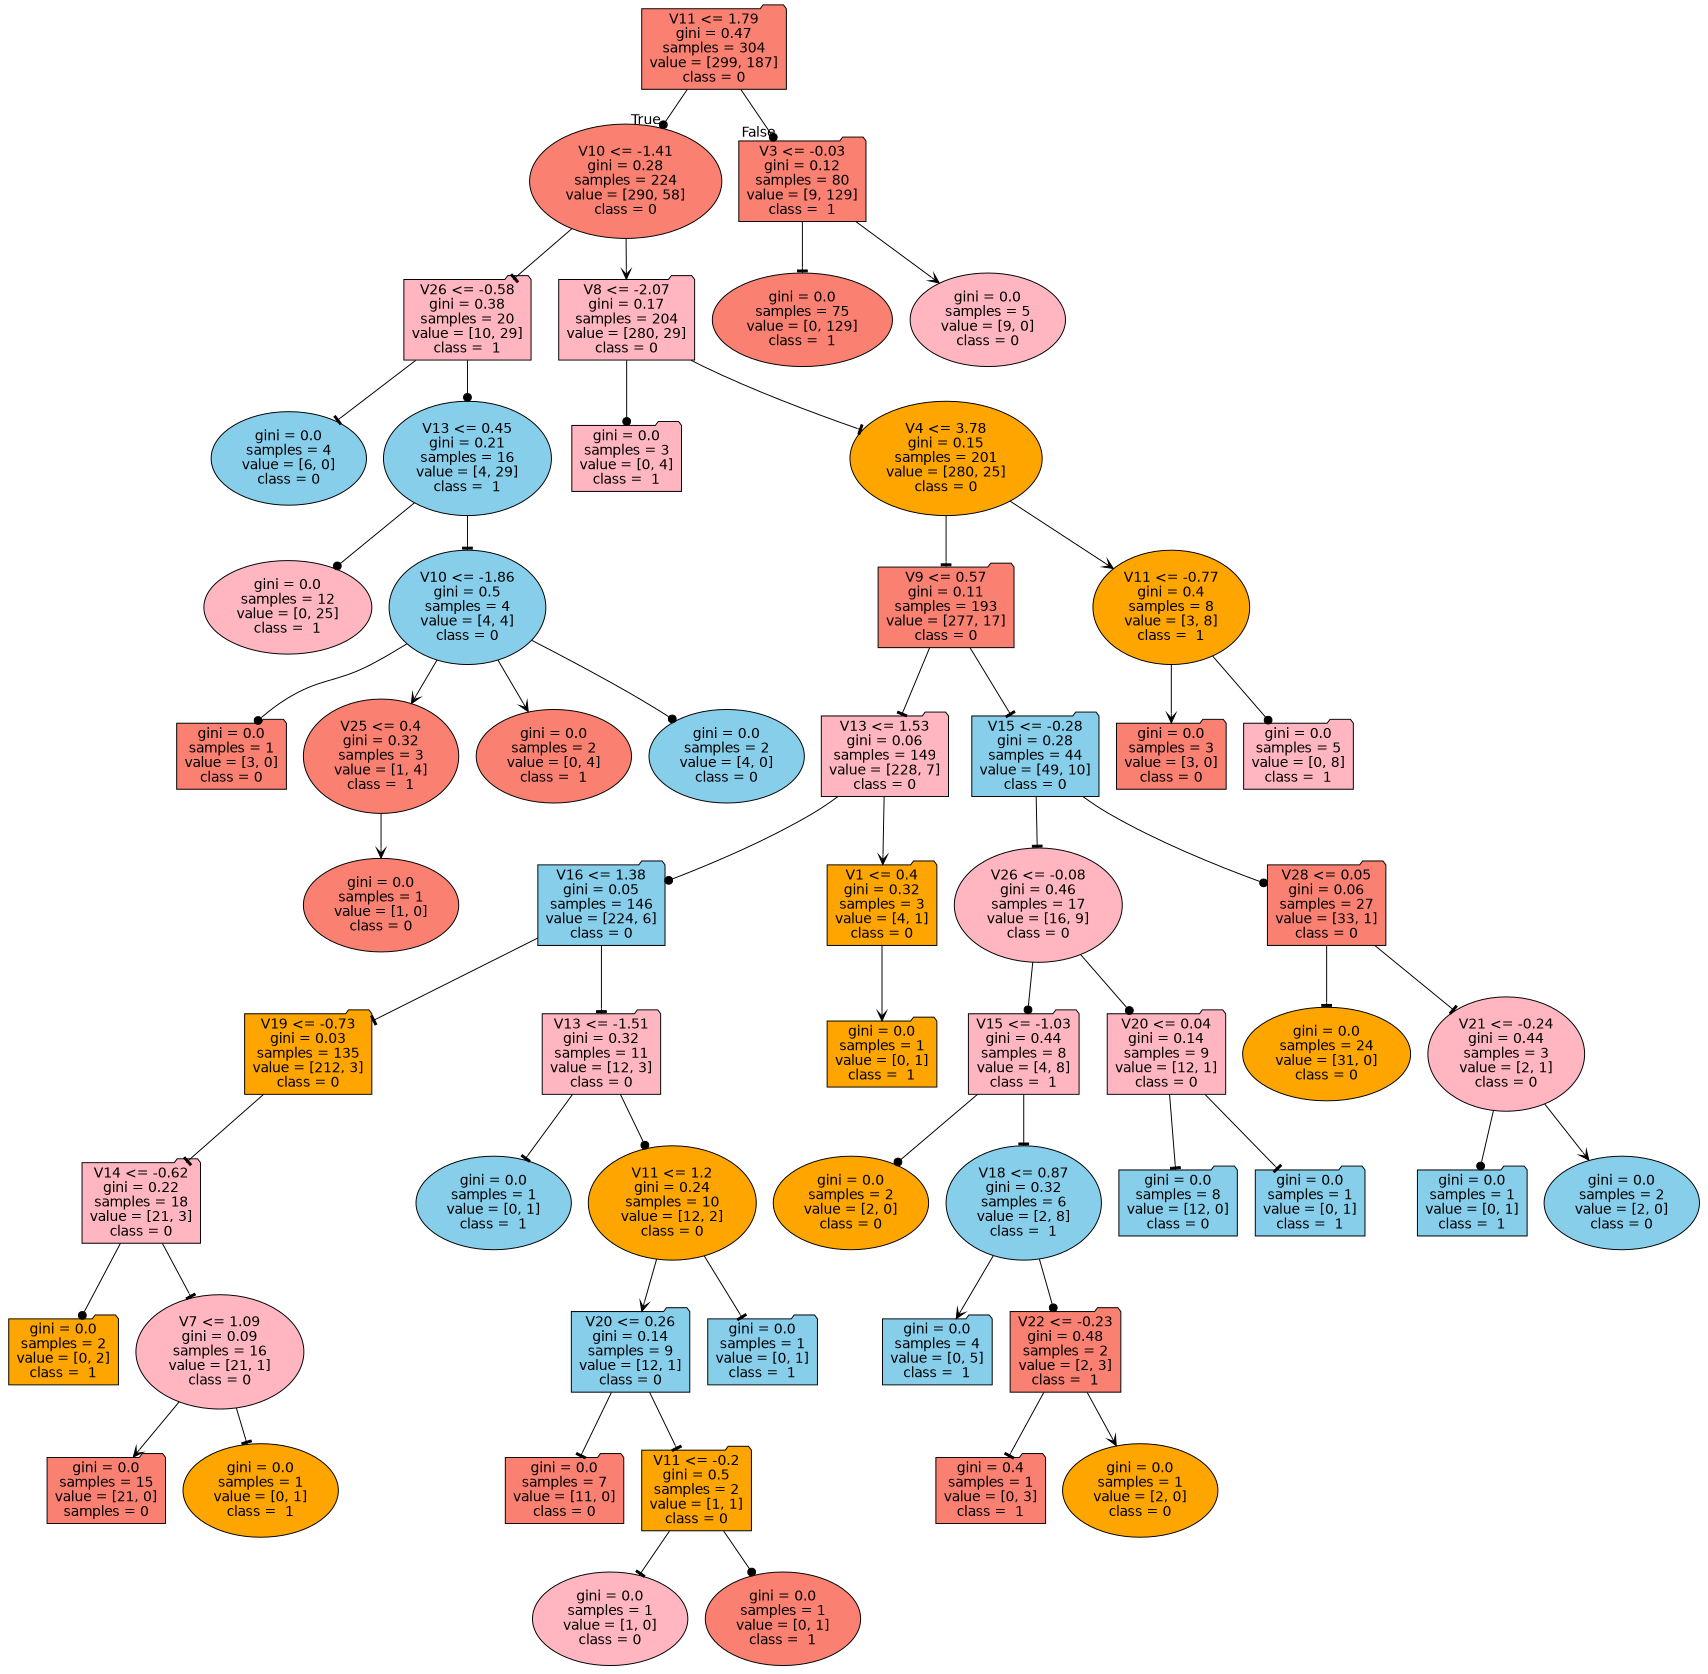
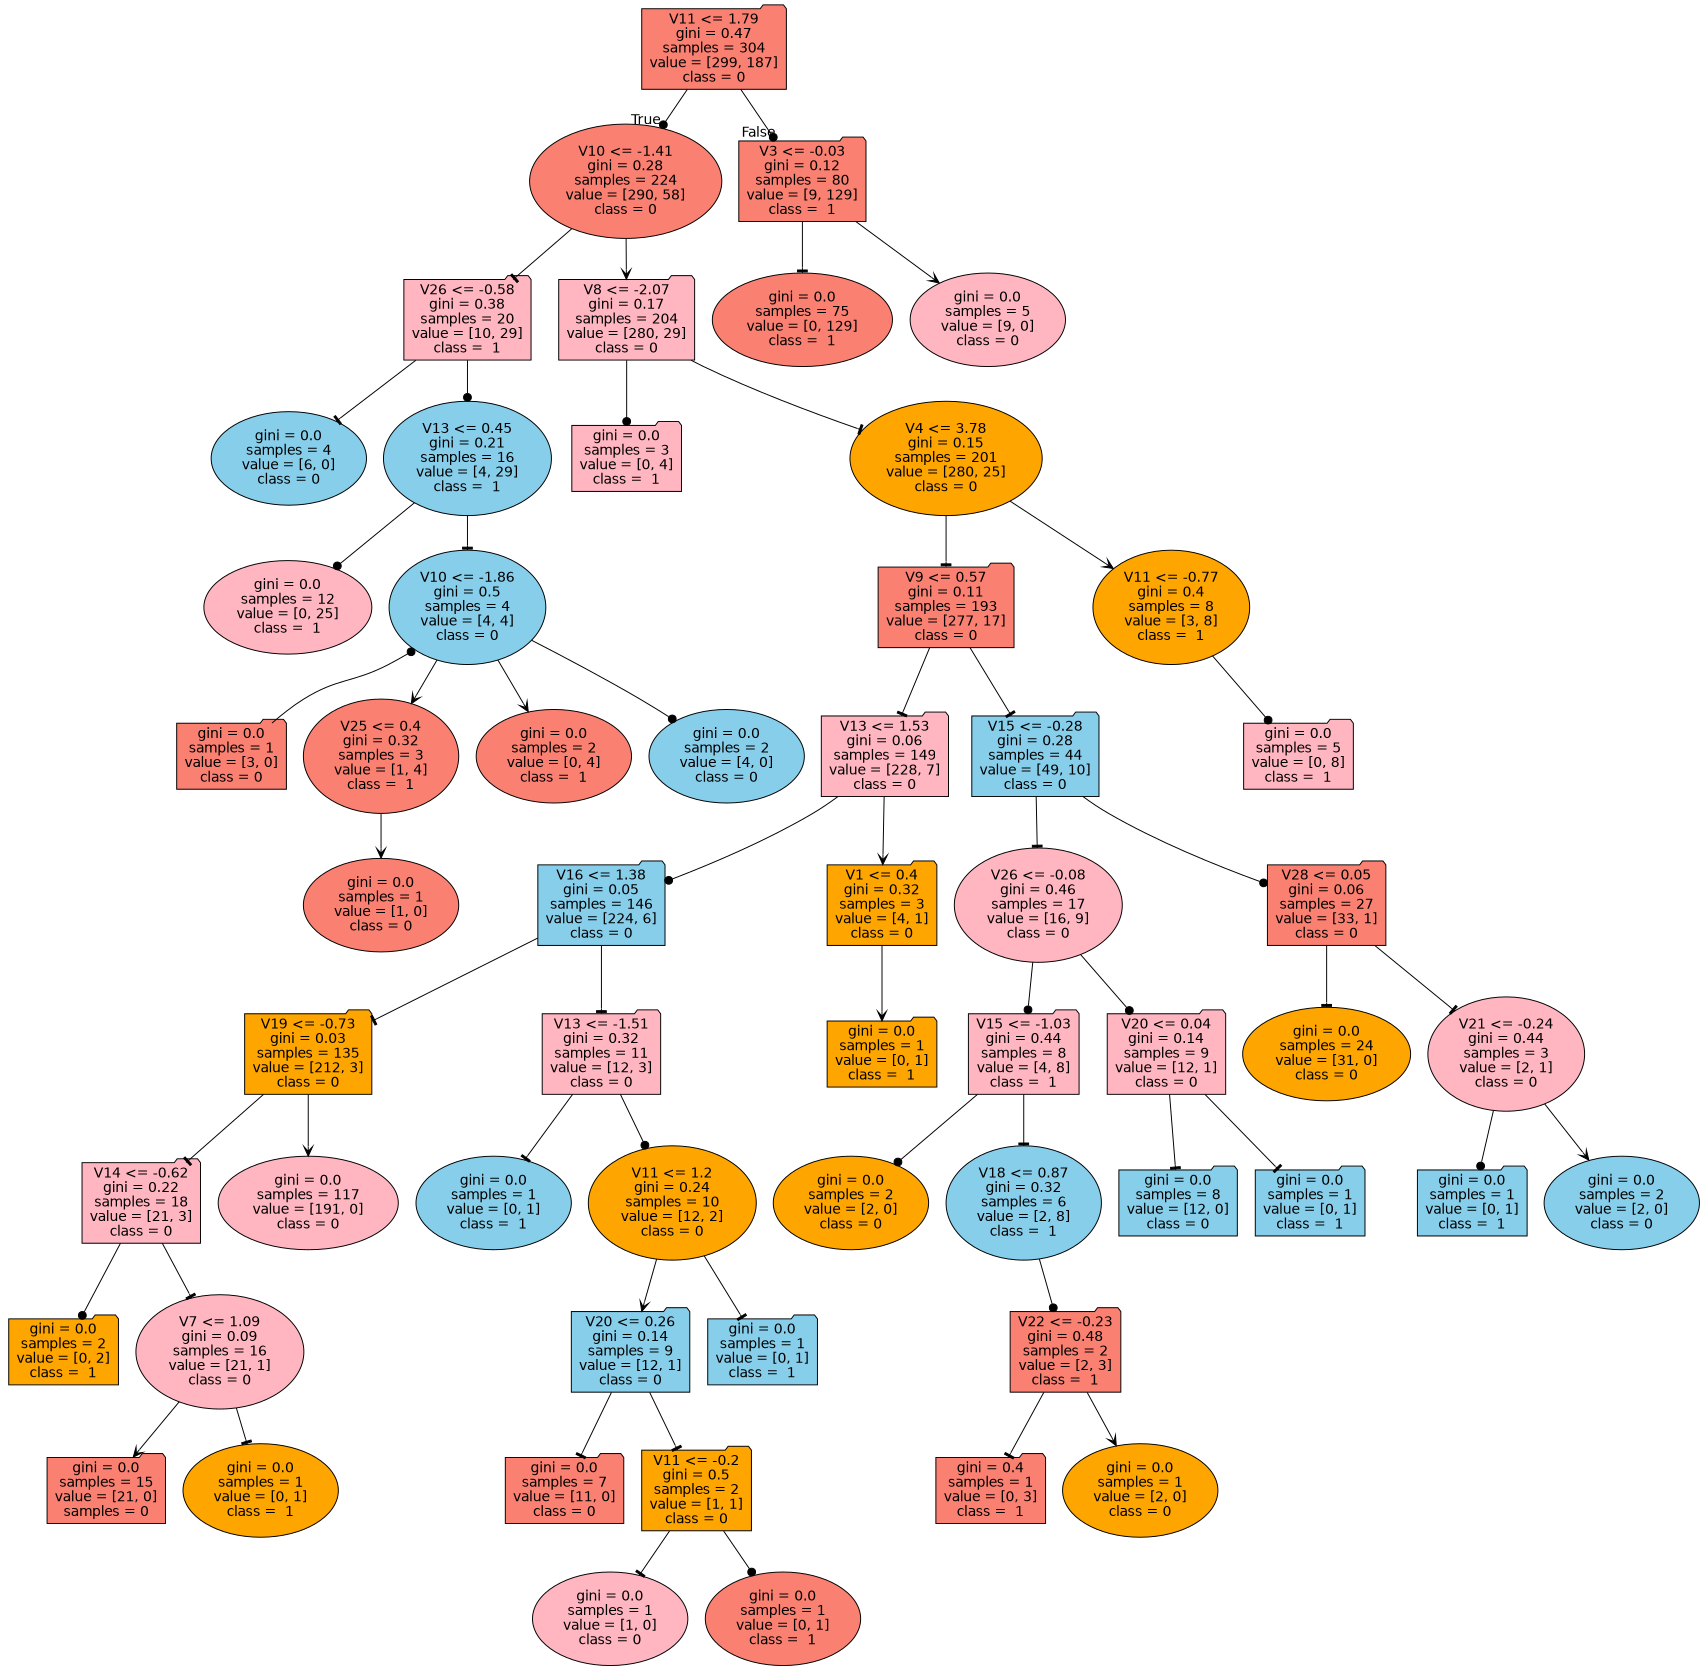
edge "V10 <= -1.86 gini = 0.5 samples = 4 value = [4, 4] class = 0" -> "gini = 0.0 samples = 1 value = [3, 0] class = 0": reversed
node "gini = 0.0 samples = 3 value = [3, 0] class = 0": removed
node "gini = 0.0 samples = 117 value = [191, 0] class = 0": added
node "gini = 0.0 samples = 4 value = [0, 5] class =  1": removed
